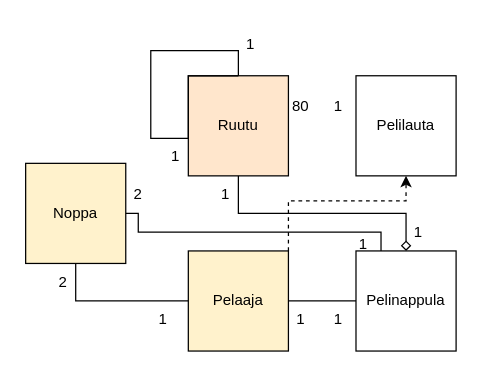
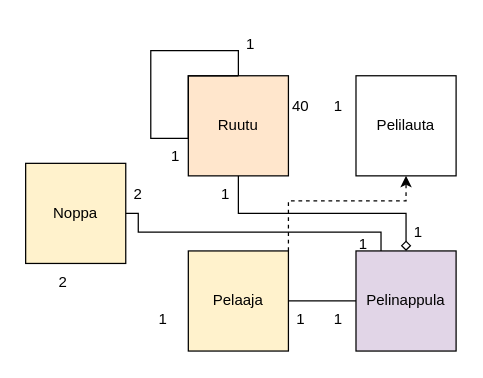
node "80": label "80" -> "40"
edge "Noppa" -- "Pelaaja": removed
node "Pelinappula": fillcolor #ffffff -> #e1d5e7
